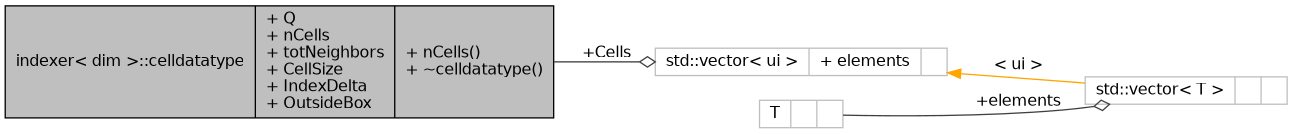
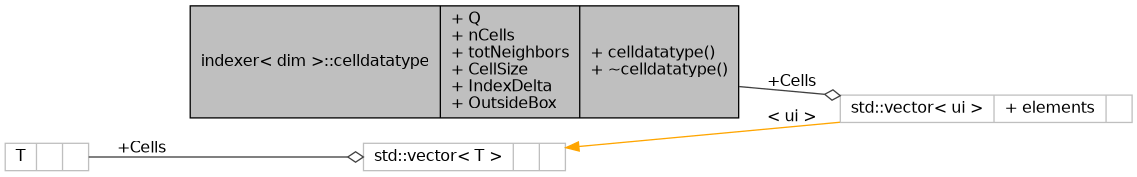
node "indexer< dim >::celldatatype": text "+ nCells()" -> "+ celldatatype()"
edge "std::vector< T >" -> "std::vector< ui >": reversed
edge "T" -> "std::vector< T >": label " +elements" -> " +Cells"
